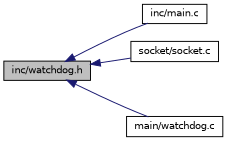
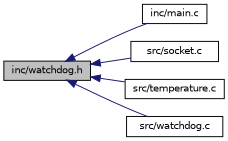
node "socket/socket.c": label "socket/socket.c" -> "src/socket.c"
node "src/temperature.c": added
node "main/watchdog.c": label "main/watchdog.c" -> "src/watchdog.c"
